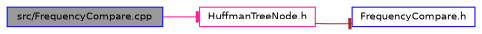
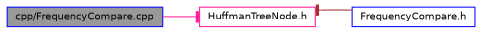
node "src/FrequencyCompare.cpp": label "src/FrequencyCompare.cpp" -> "cpp/FrequencyCompare.cpp"
edge "HuffmanTreeNode.h" -> "FrequencyCompare.h": reversed
